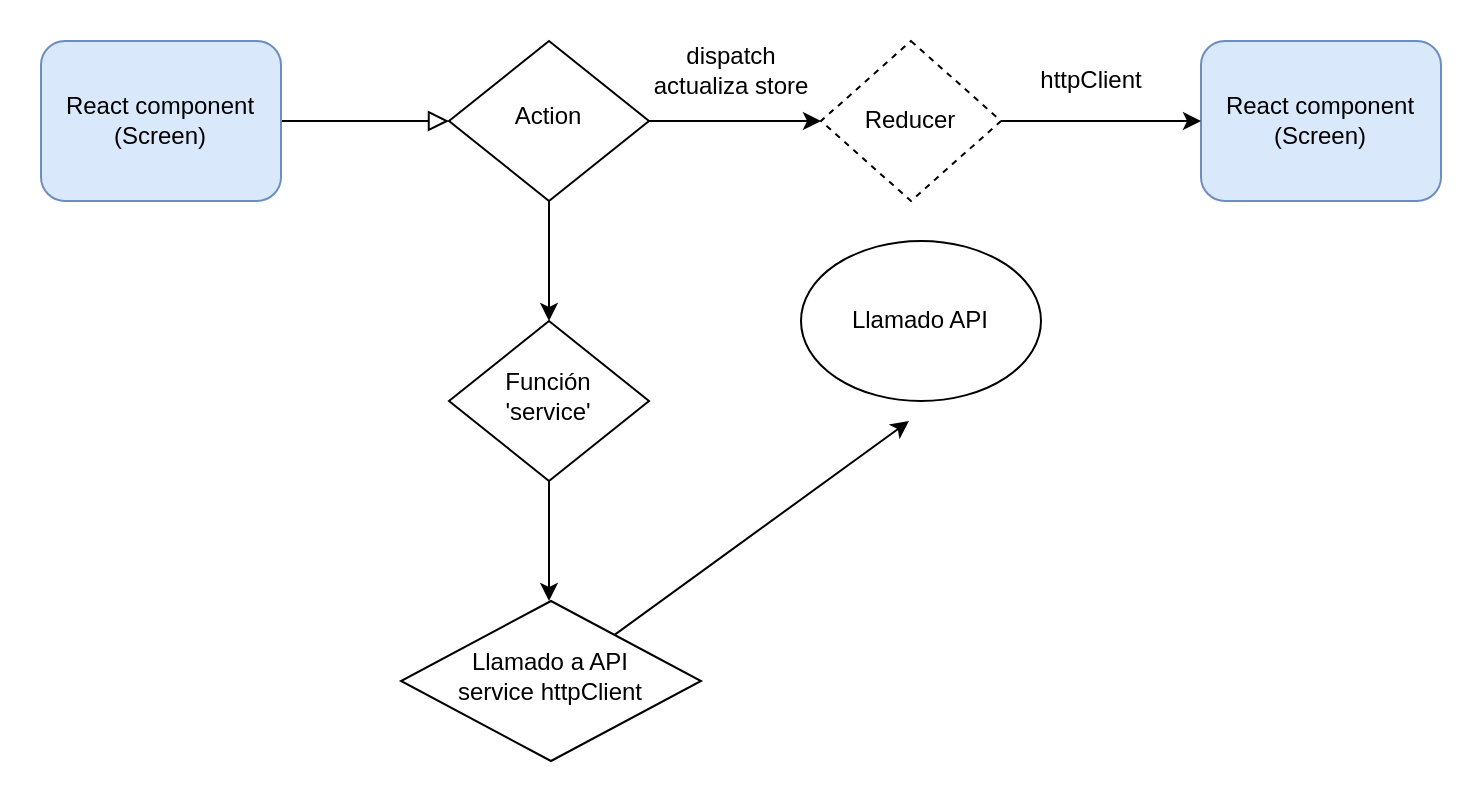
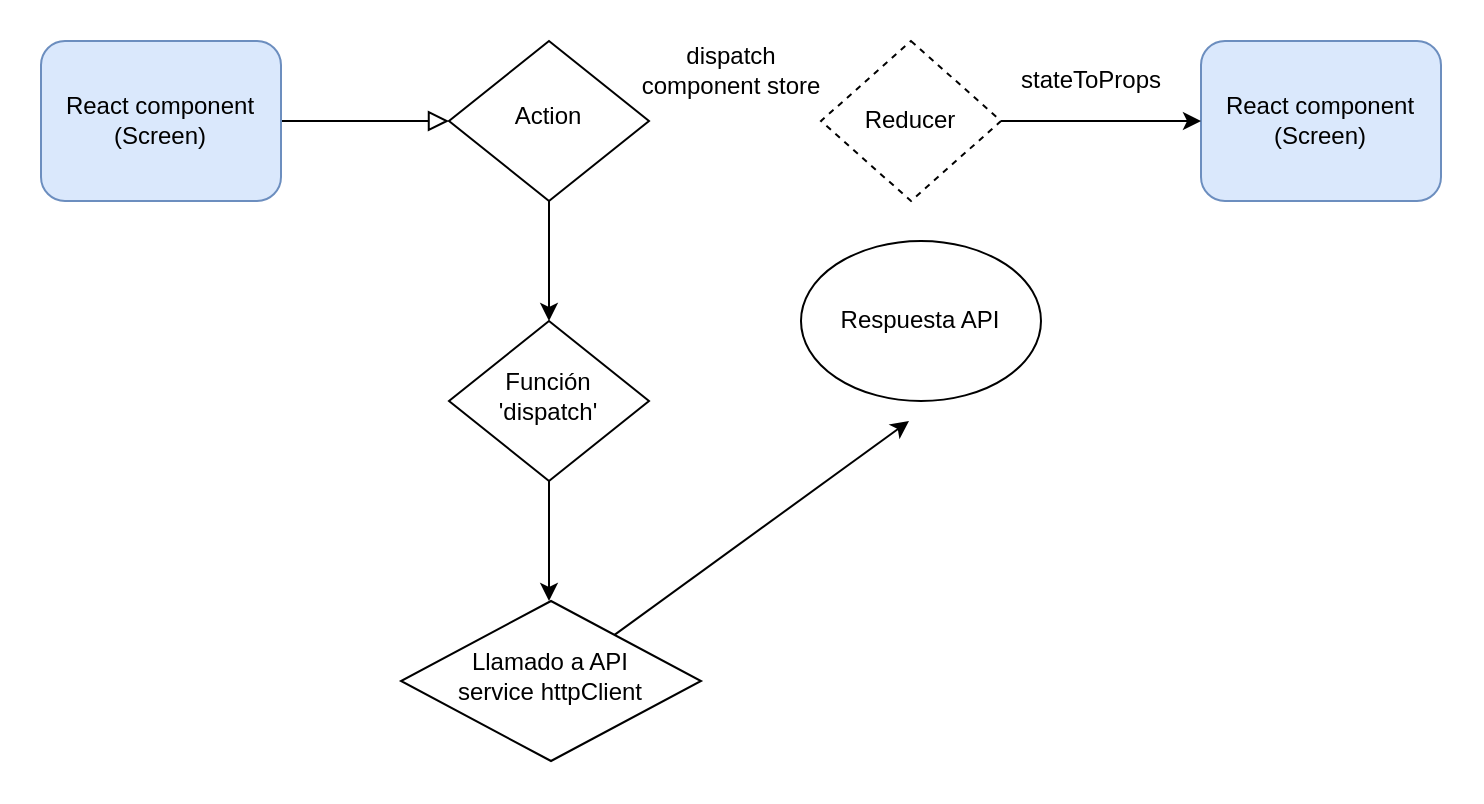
node "dispatch actualiza store": label "dispatch actualiza store" -> "dispatch component store"
node "httpClient": label "httpClient" -> "stateToProps"
edge "Action" -> "Reducer": removed
node "Llamado API": label "Llamado API" -> "Respuesta API"
node "Función 'service'": label "Función 'service'" -> "Función 'dispatch'"
